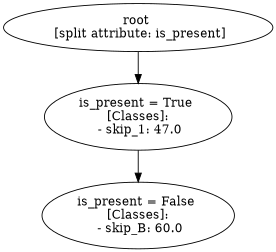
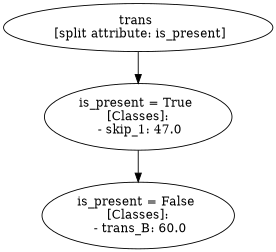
node "root [split attribute: is_present]": label "root [split attribute: is_present]" -> "trans [split attribute: is_present]"
node "is_present = False [Classes]: - skip_B: 60.0": label "is_present = False [Classes]: - skip_B: 60.0" -> "is_present = False [Classes]: - trans_B: 60.0"
